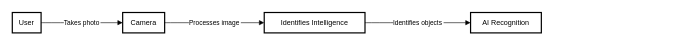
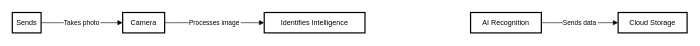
node "User": label "User" -> "Sends"
edge "Identifies Intelligence" -> "AI Recognition": removed, label "Identifies objects"
edge "AI Recognition" -> "Cloud Storage": added, label "Sends data"
node "Cloud Storage": added
